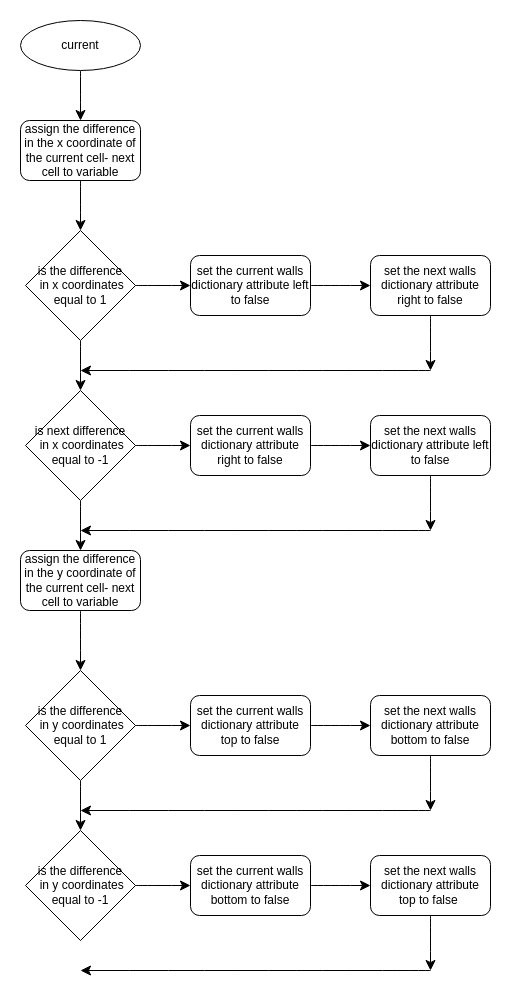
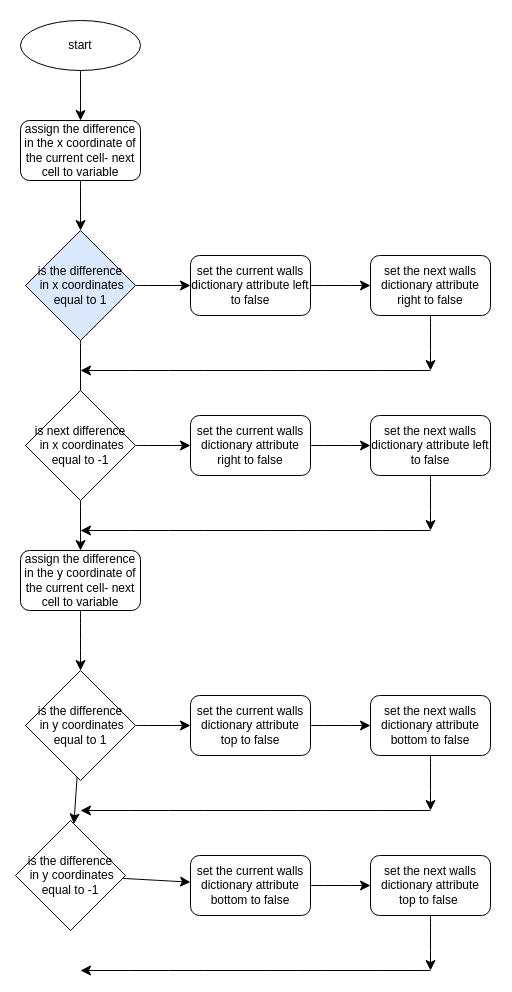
node "current": label "current" -> "start"
node "is the difference in x coordinates equal to 1": fillcolor #ffffff -> #dae8fc
edge "is the difference in x coordinates equal to 1" -> "is next difference in x coordinates equal to -1": arrowhead classic -> none
node "is the difference in y coordinates equal to -1": moved (81, 886) -> (71, 876)
